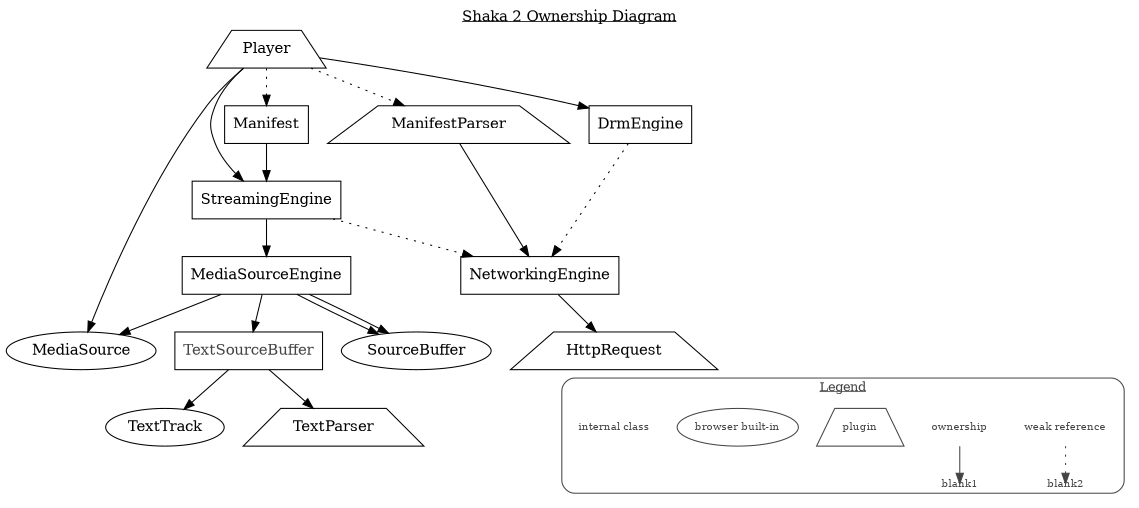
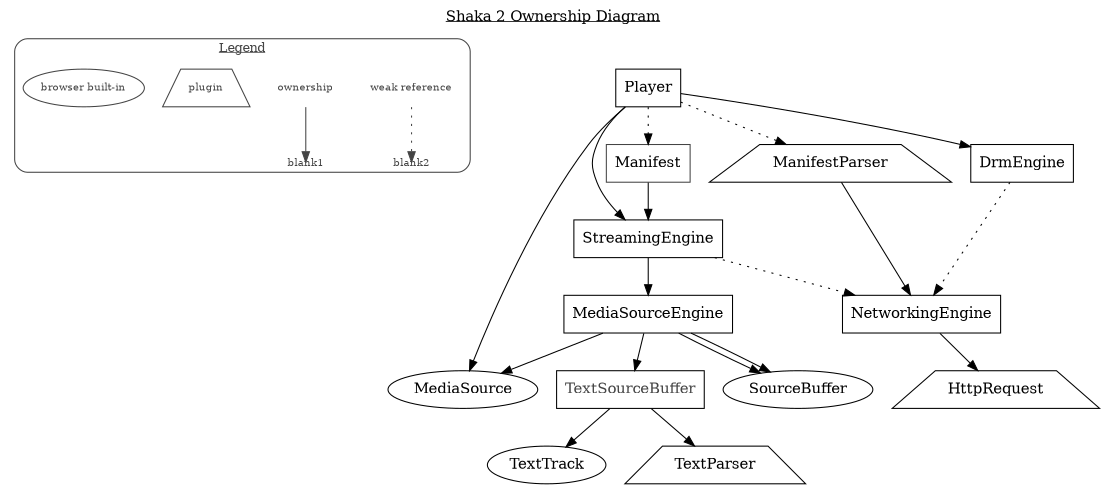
node "Player": shape trapezium -> box
node "Manifest": color black -> #444444
node "internal class": removed
